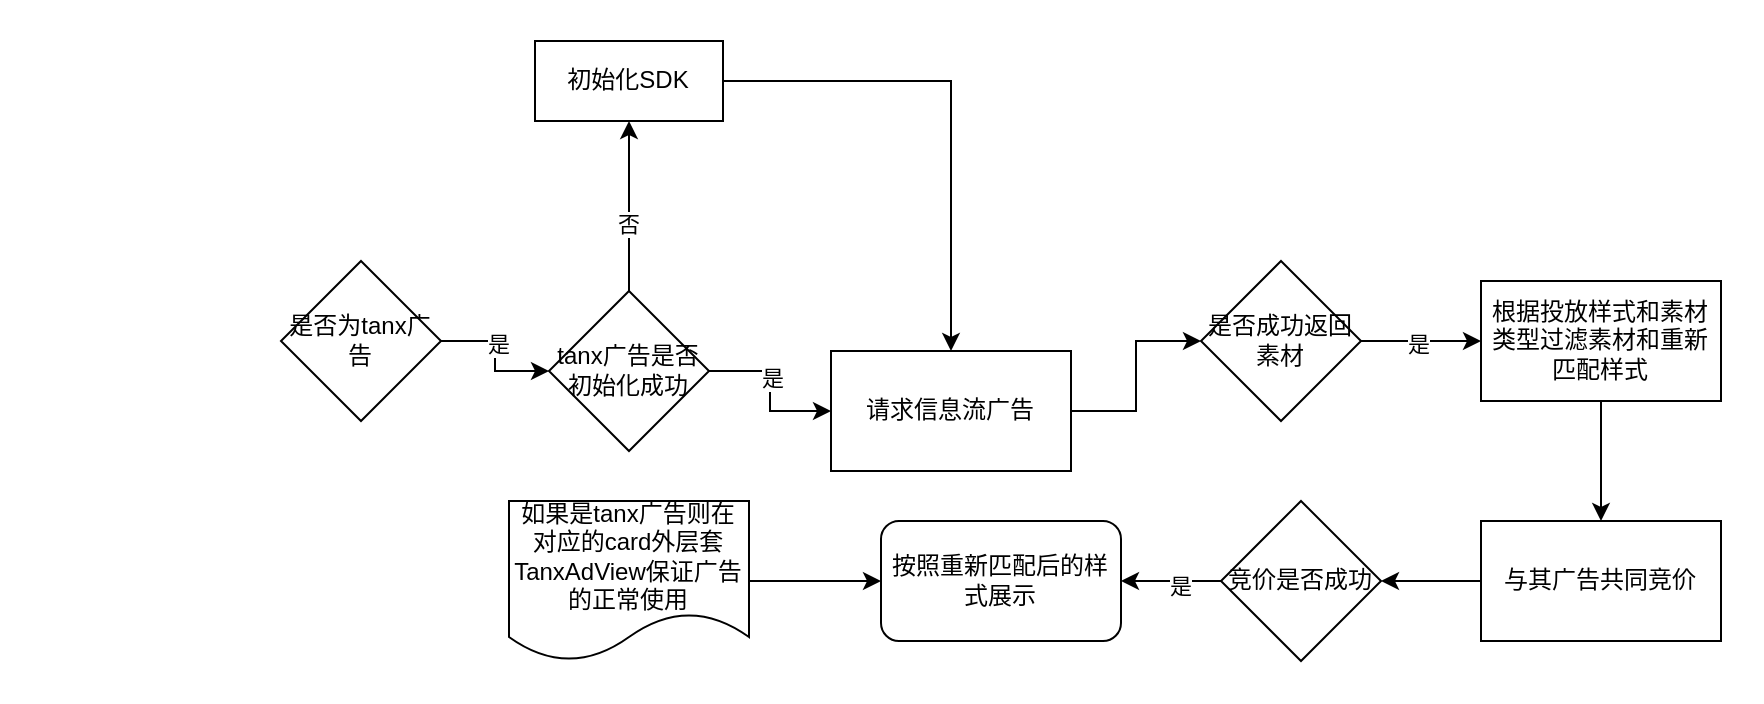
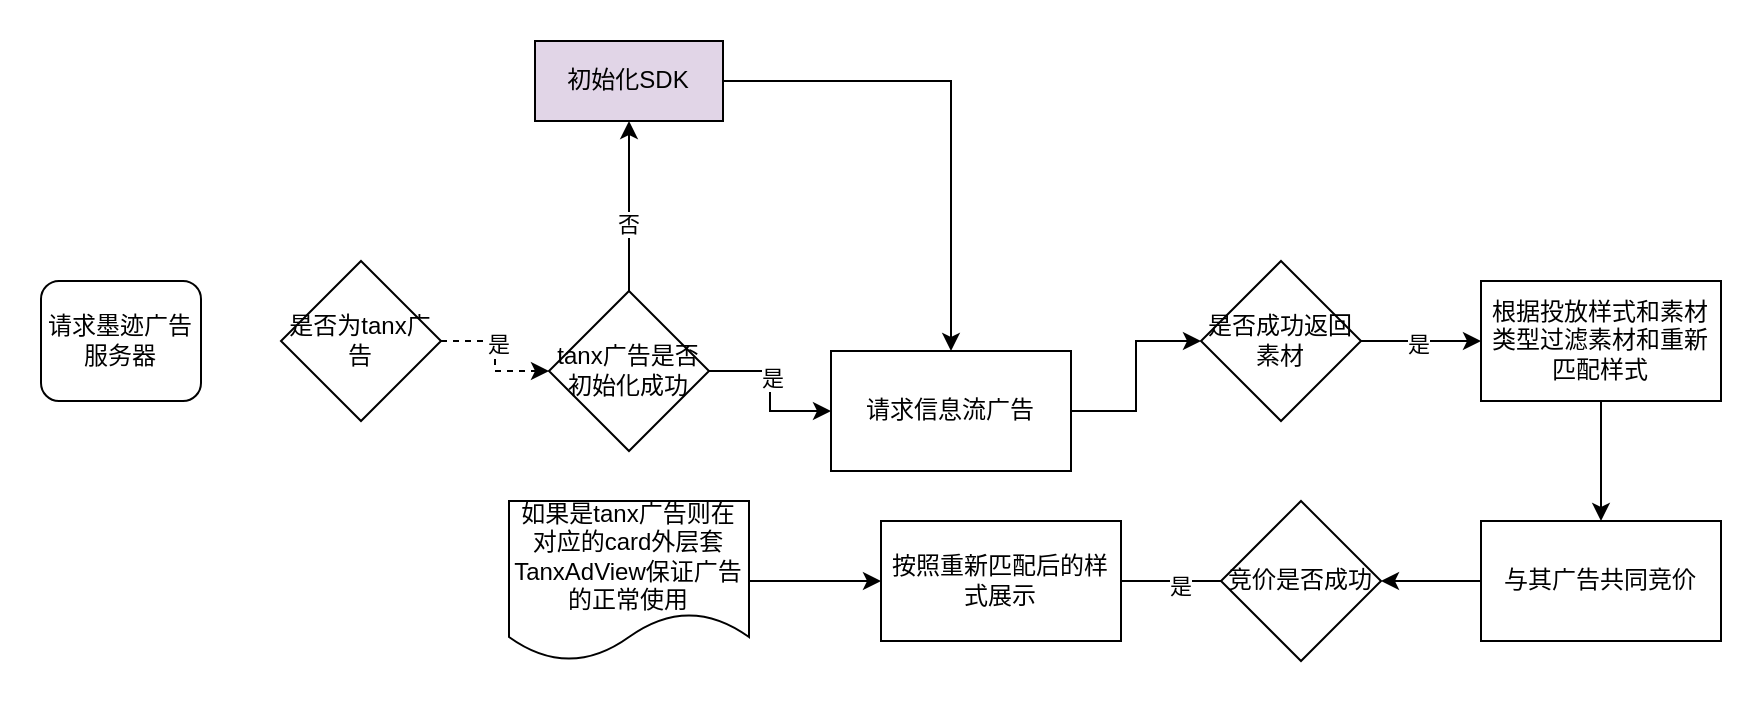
node "初始化SDK": fillcolor #ffffff -> #e1d5e7
node "请求墨迹广告服务器": added
edge "是否为tanx广告" -> "tanx广告是否初始化成功": style solid -> dashed
node "按照重新匹配后的样式展示": shape rounded rectangle -> rectangle
edge "竞价是否成功" -> "按照重新匹配后的样式展示": arrowhead classic -> none
